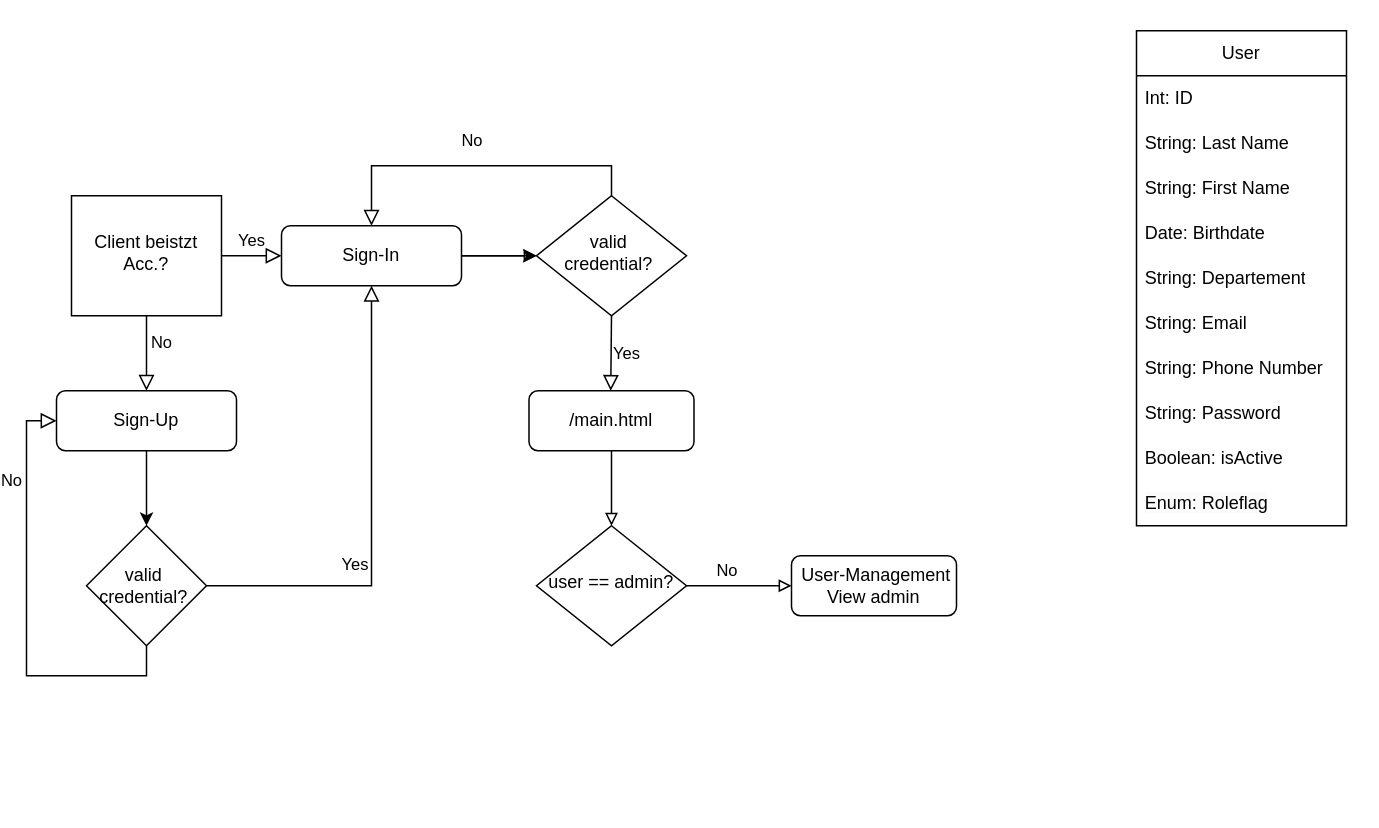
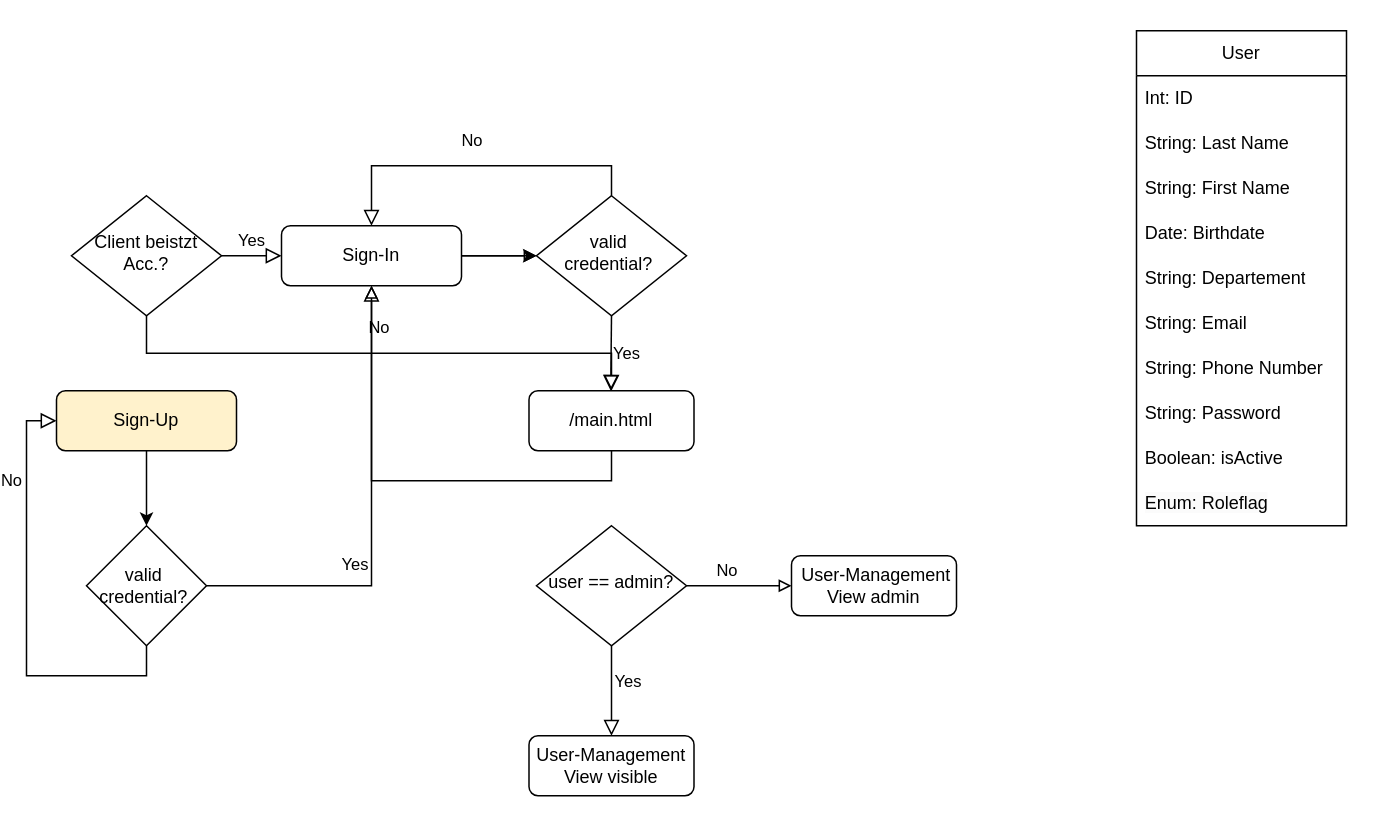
node "Client beistzt Acc.?": shape rectangle -> diamond
edge "Client beistzt Acc.?" -> "Sign-Up": now "Client beistzt Acc.?" -> "/main.html"
node "Sign-Up": fillcolor #ffffff -> #fff2cc
edge "/main.html" -> "user == admin?": now "/main.html" -> "Sign-In"
edge "user == admin?" -> "User-Management View visible": added, label "Yes"
node "User-Management View visible": added
